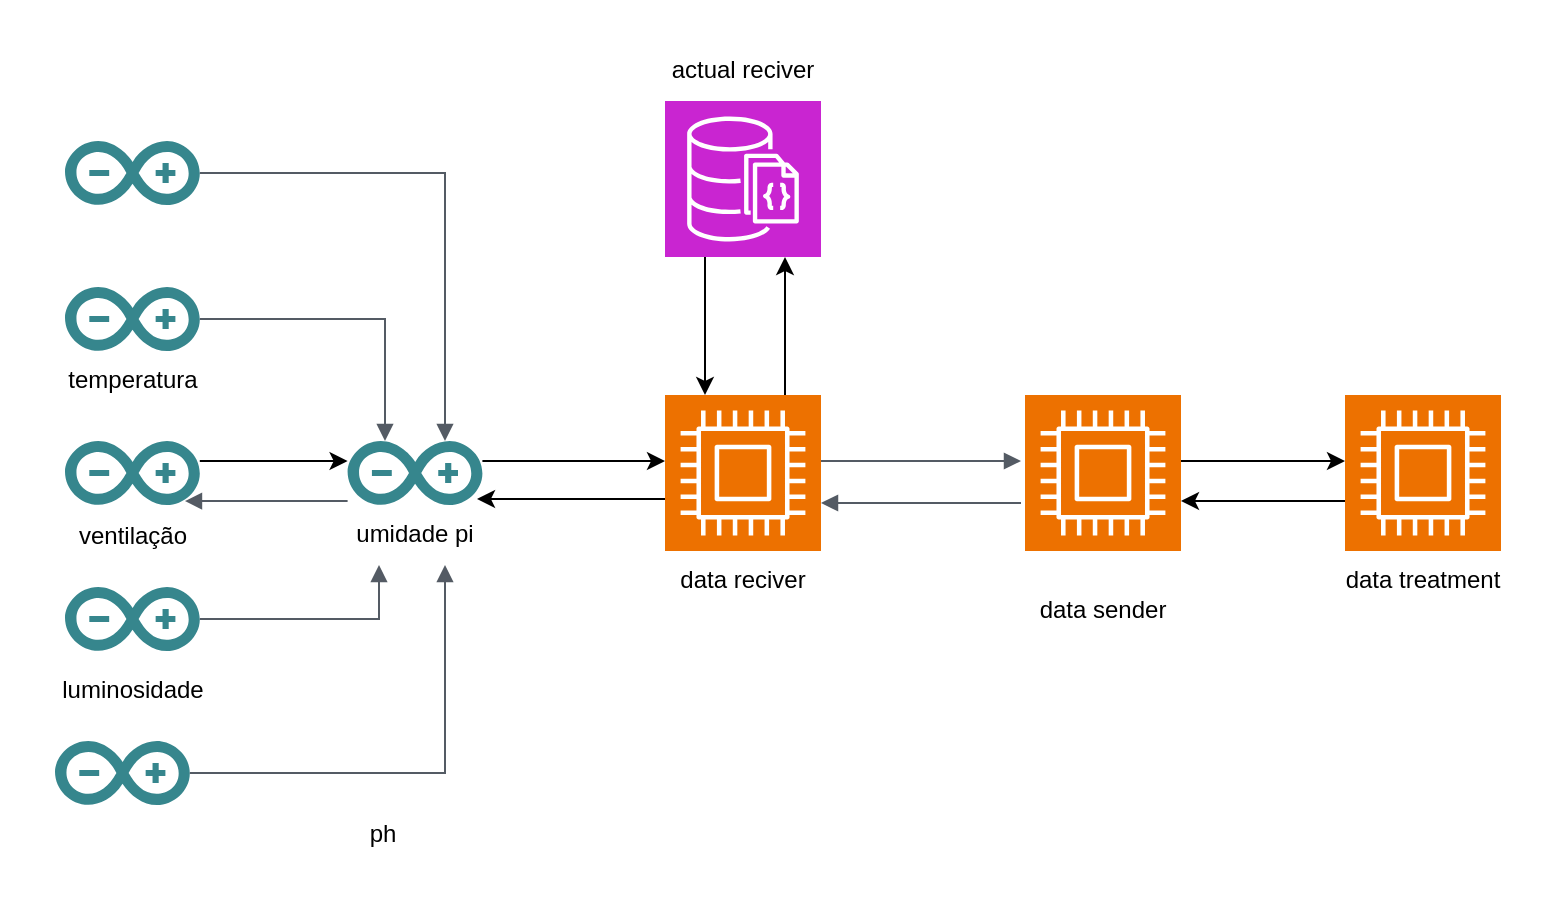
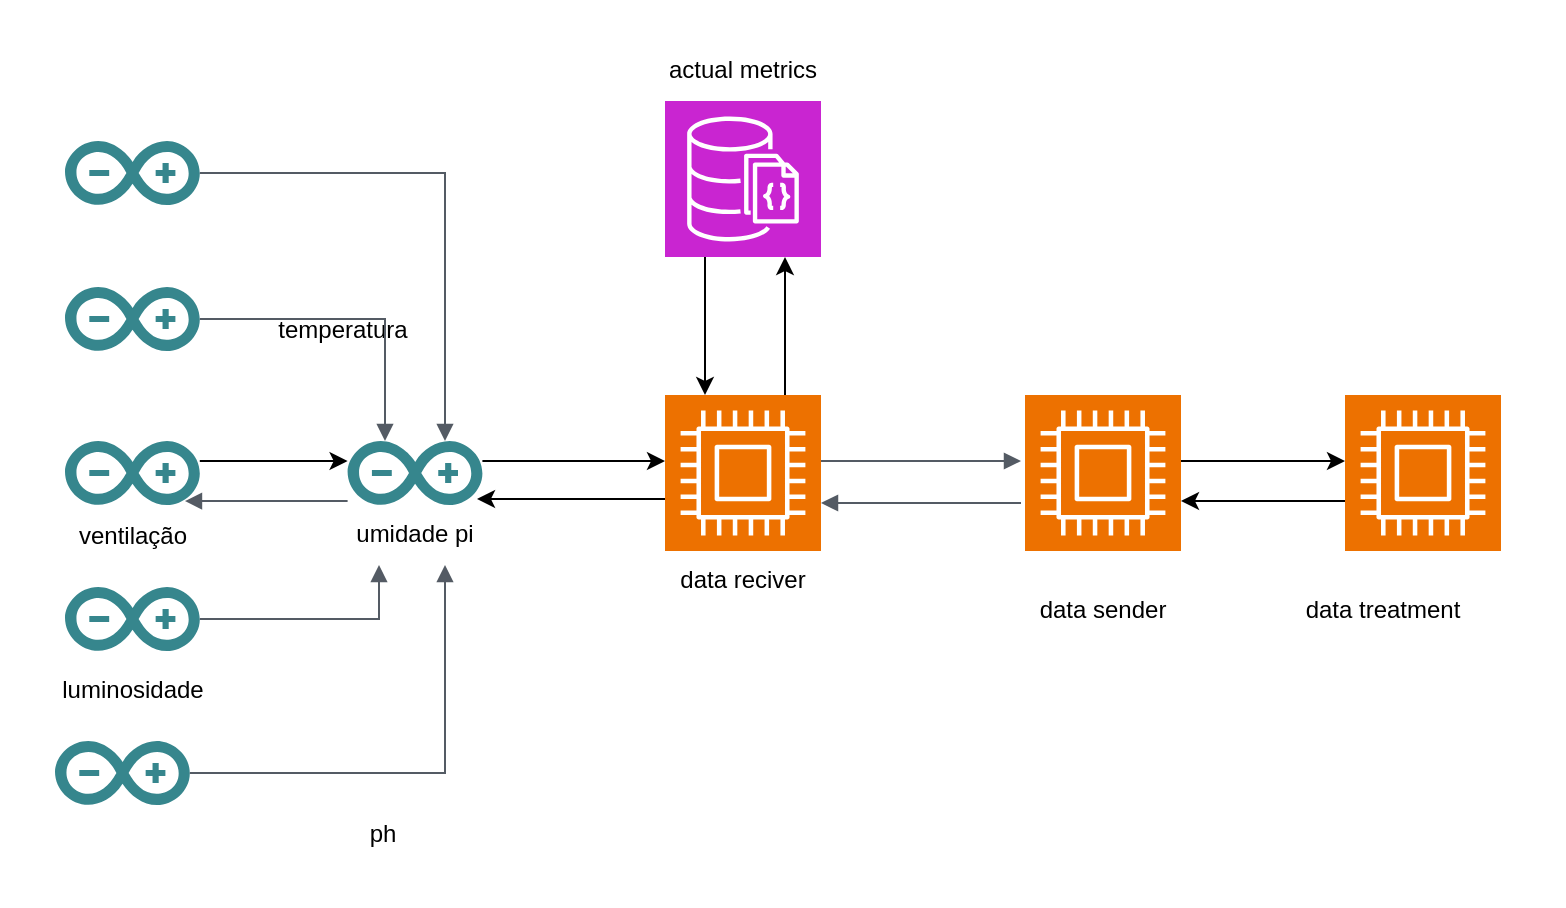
node "actual reciver": label "actual reciver" -> "actual metrics"
node "temperatura": moved (132, 381) -> (342, 331)
node "data treatment": moved (1423, 581) -> (1383, 611)
